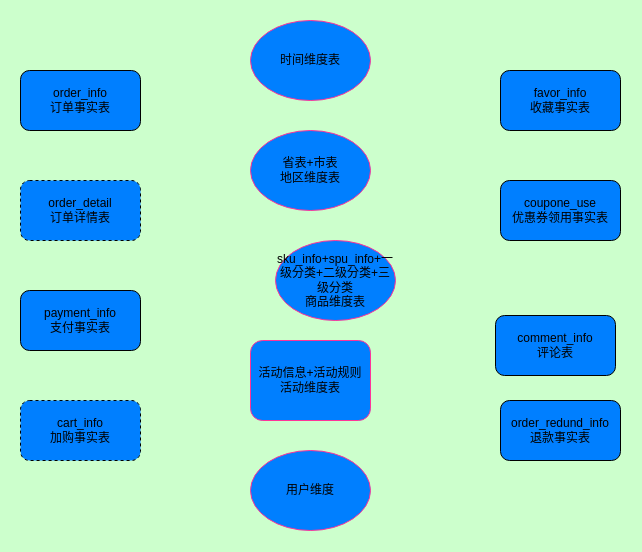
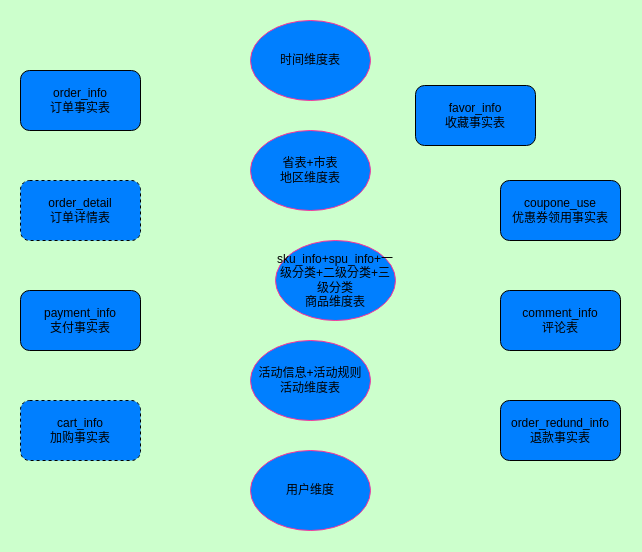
node "favor_info 收藏事实表": moved (561, 101) -> (476, 116)
node "comment_info 评论表": moved (556, 346) -> (561, 321)
node "活动信息+活动规则 活动维度表": shape rounded rectangle -> ellipse
